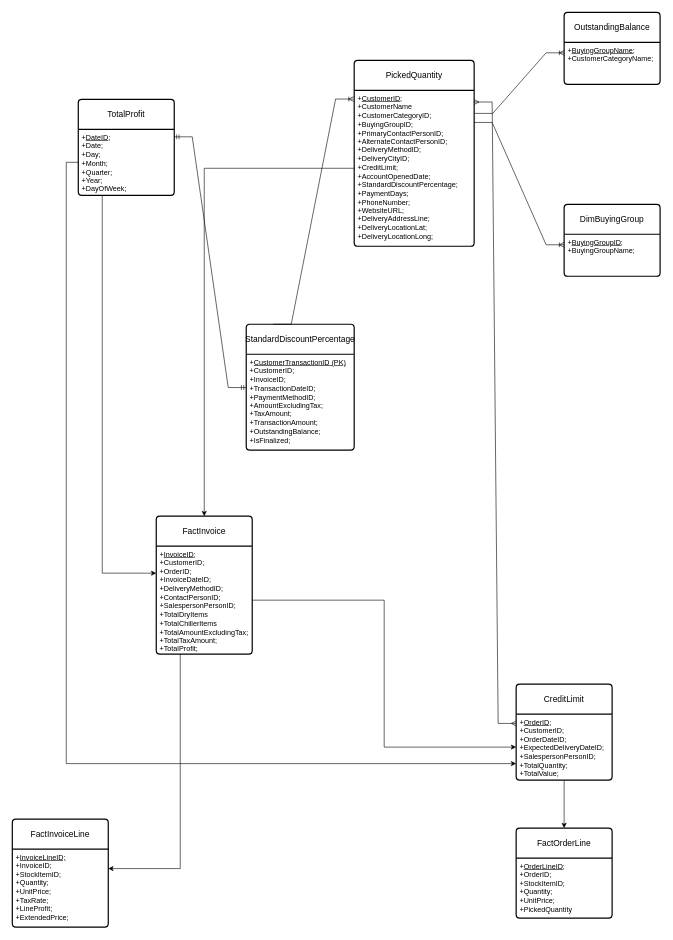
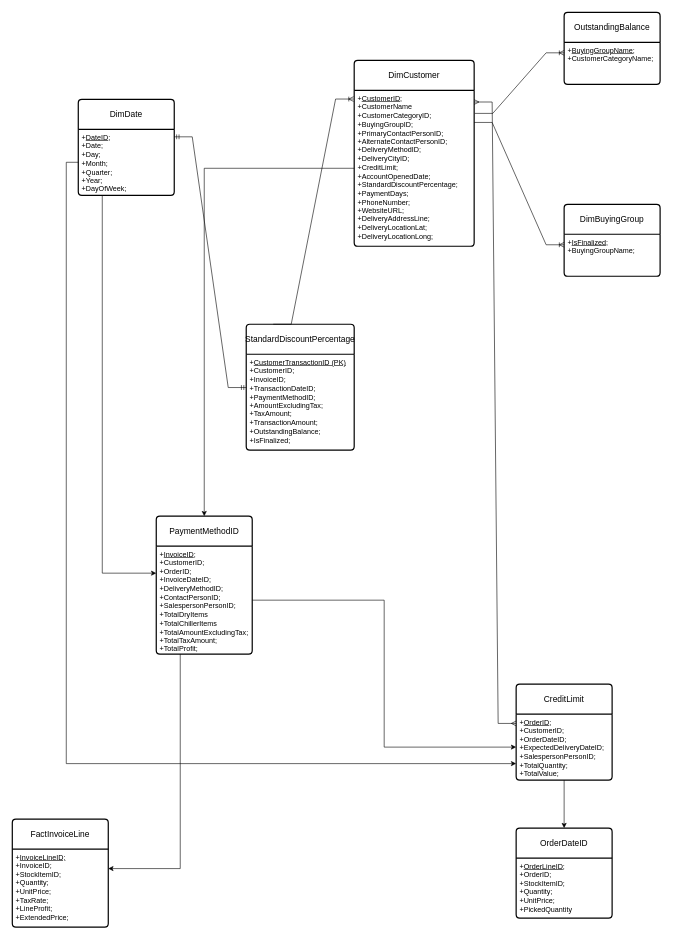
node "PickedQuantity": label "PickedQuantity" -> "DimCustomer"
node "TotalProfit": label "TotalProfit" -> "DimDate"
node "+BuyingGroupID; +BuyingGroupName;": label "+BuyingGroupID; +BuyingGroupName;" -> "+IsFinalized; +BuyingGroupName;"
node "FactInvoice": label "FactInvoice" -> "PaymentMethodID"
node "FactOrderLine": label "FactOrderLine" -> "OrderDateID"
